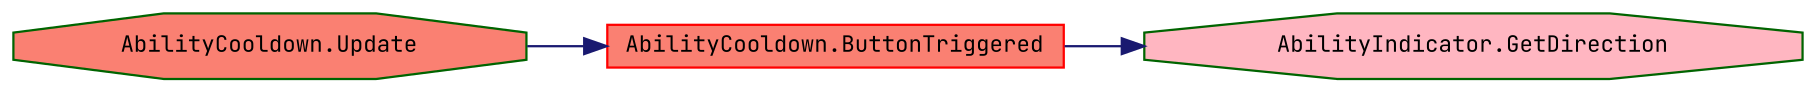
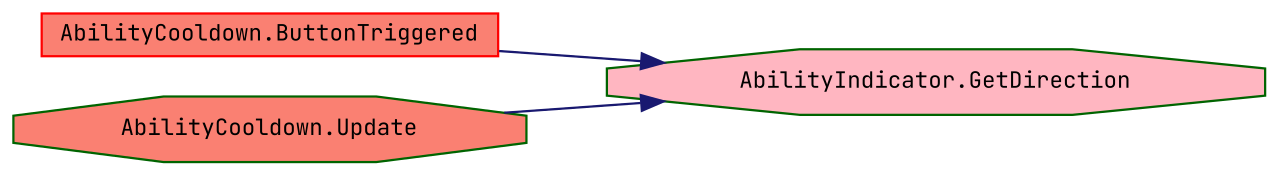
edge "AbilityCooldown.Update" -> "AbilityCooldown.ButtonTriggered": now "AbilityCooldown.Update" -> "AbilityIndicator.GetDirection"
